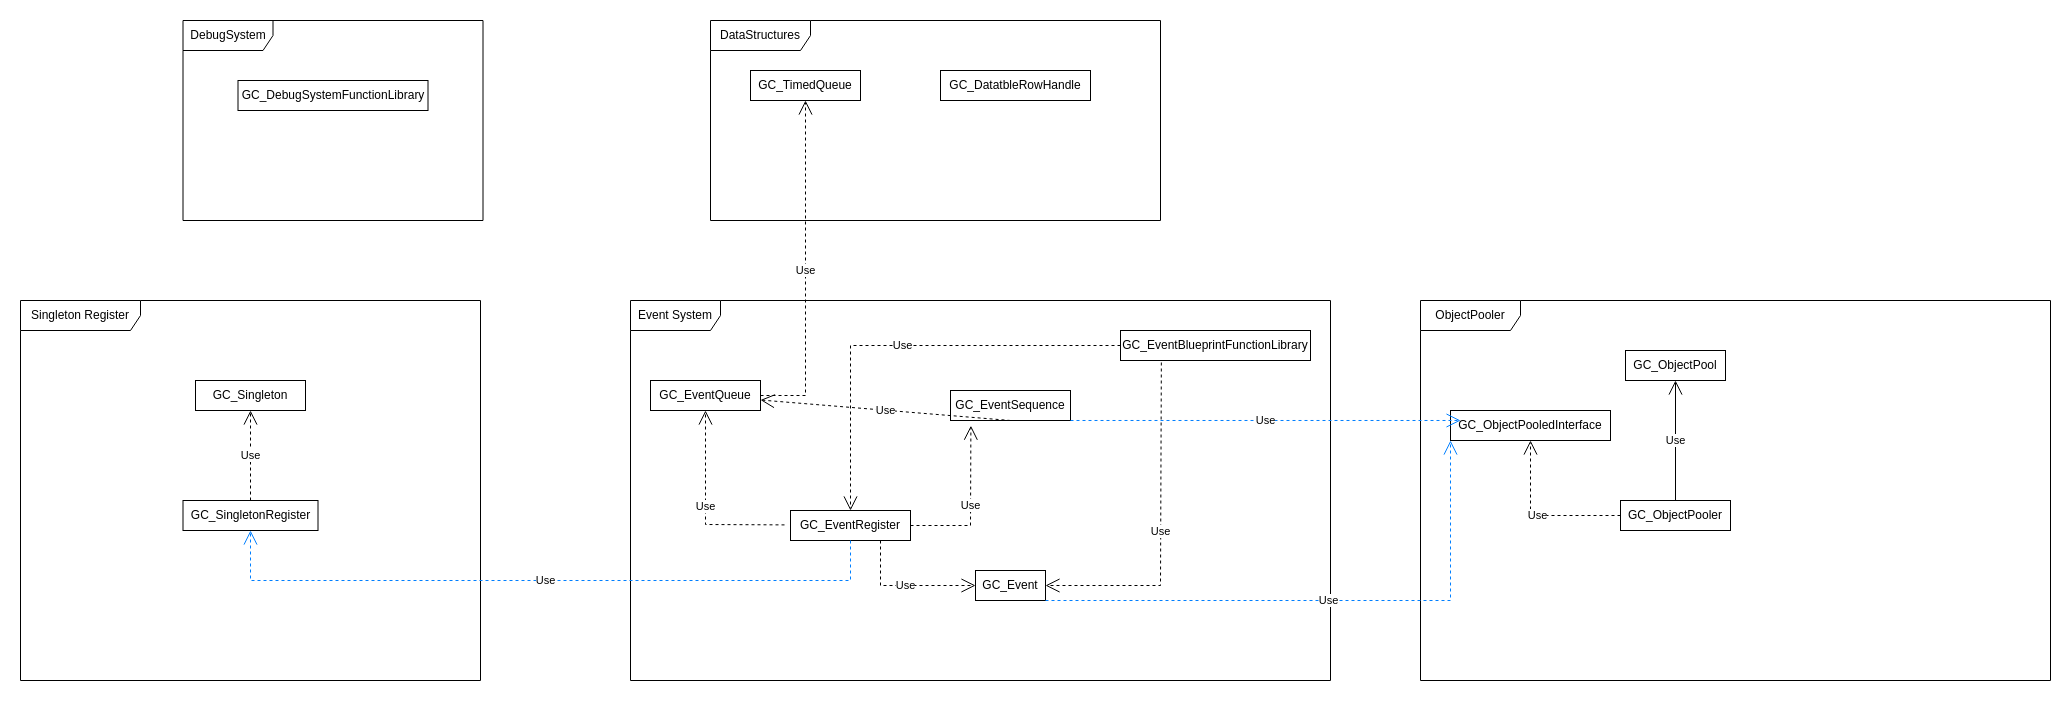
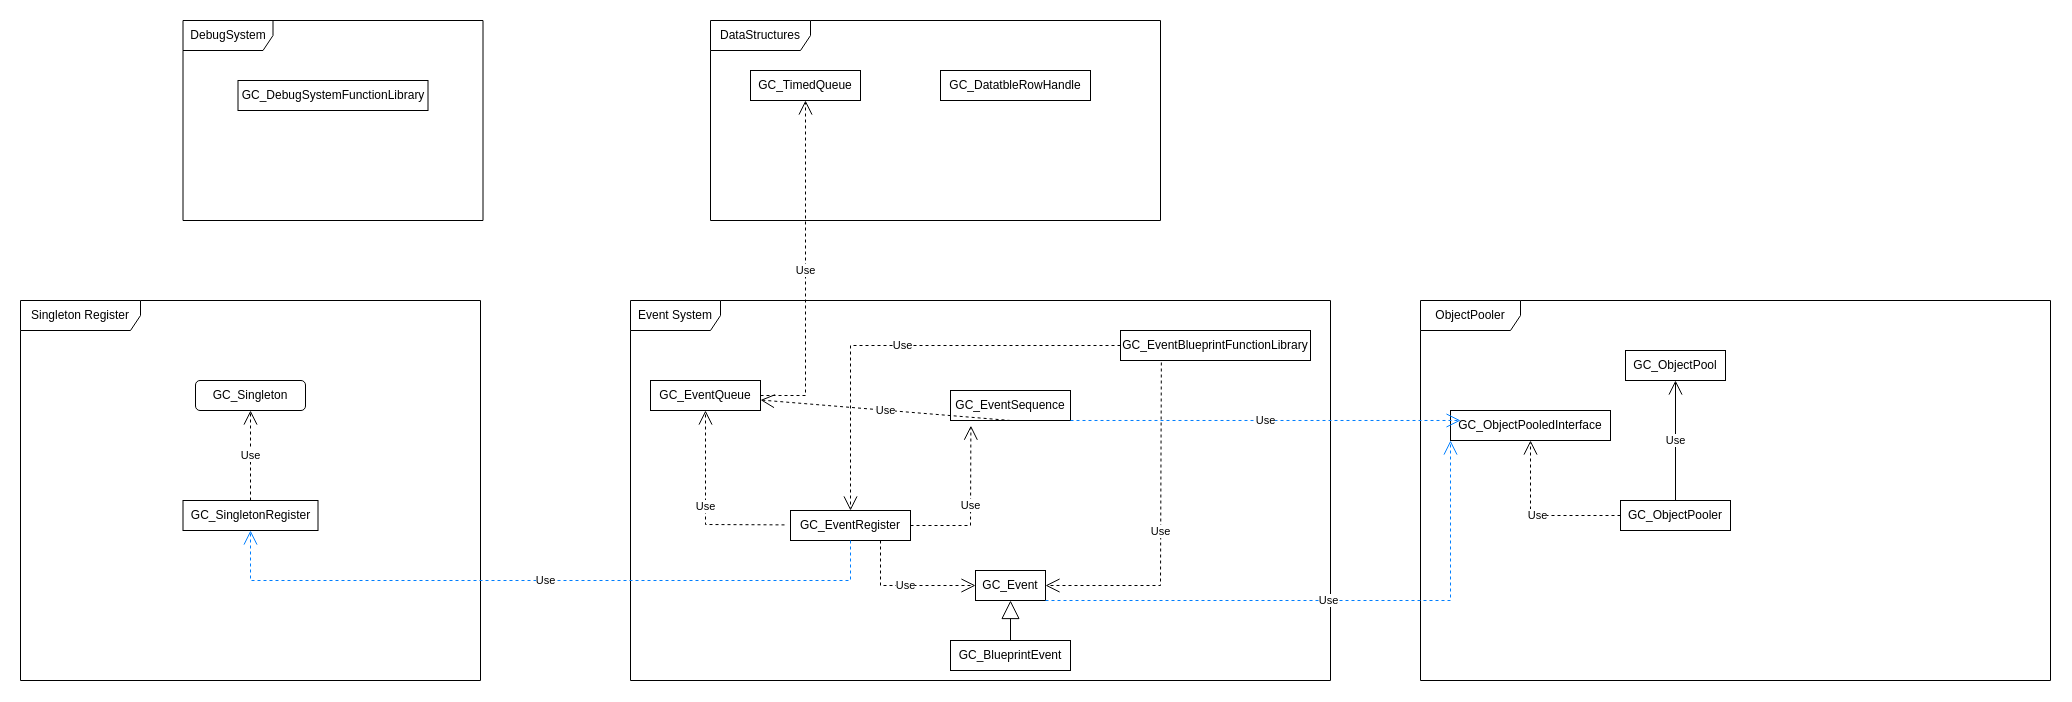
node "GC_Singleton": shape rectangle -> rounded rectangle
edge "GC_BlueprintEvent" -> "GC_Event": added
node "GC_BlueprintEvent": added
